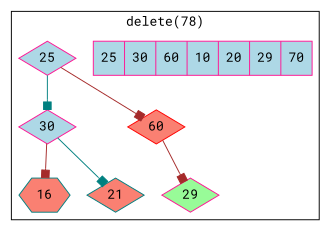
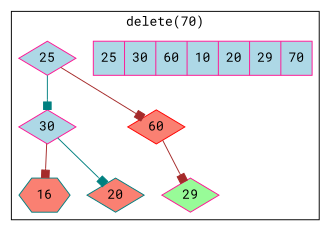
cluster "delete(78)": label "delete(78)" -> "delete(70)"
node "21": label "21" -> "20"
